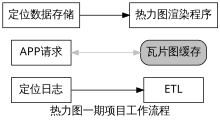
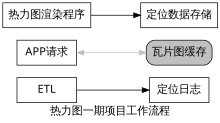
edge "定位数据存储" -> "热力图渲染程序": reversed
edge "定位日志" -> "ETL": reversed
